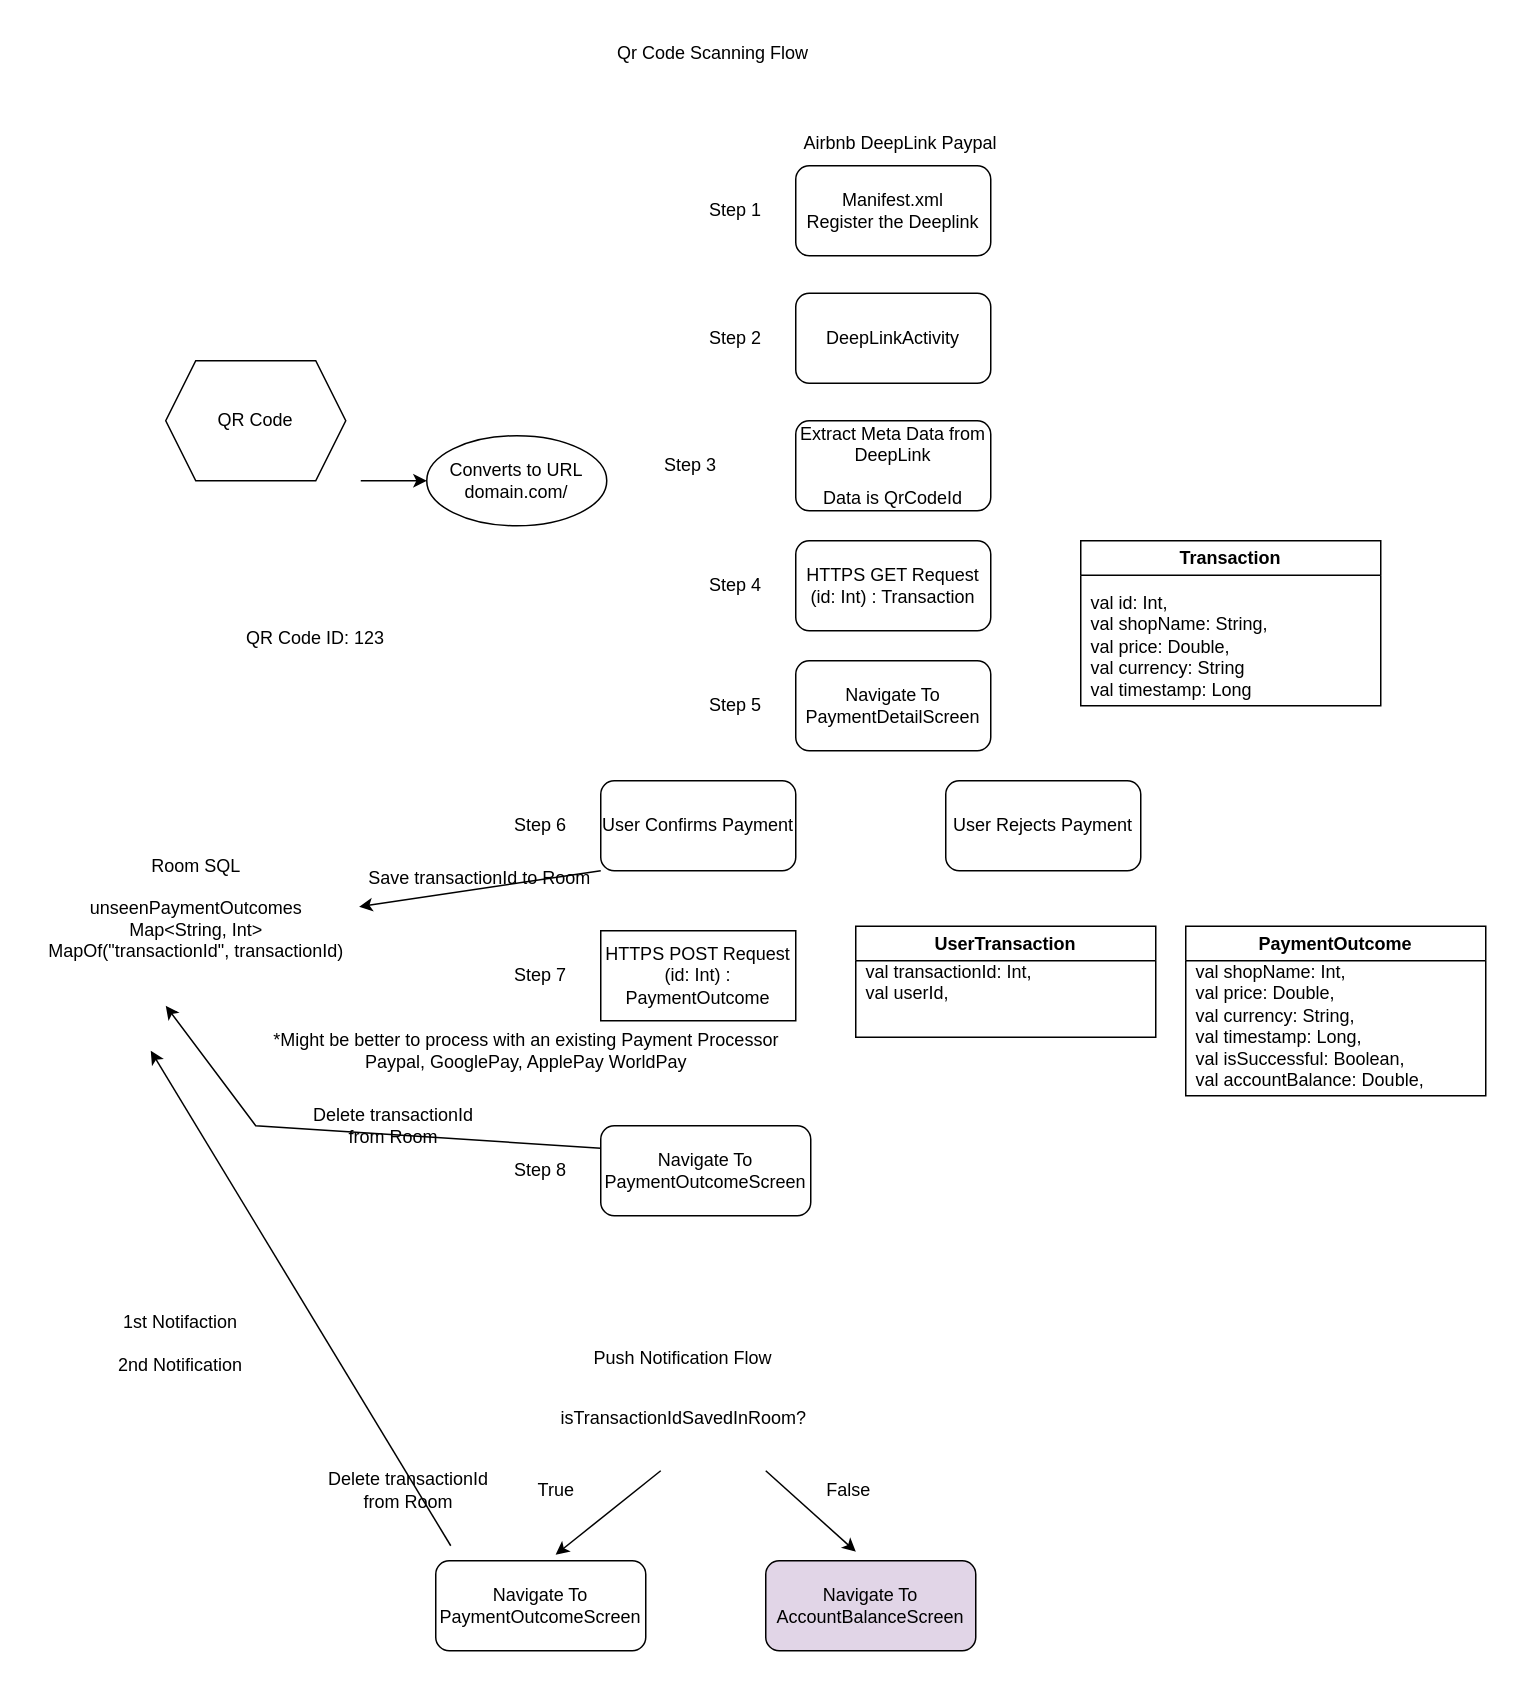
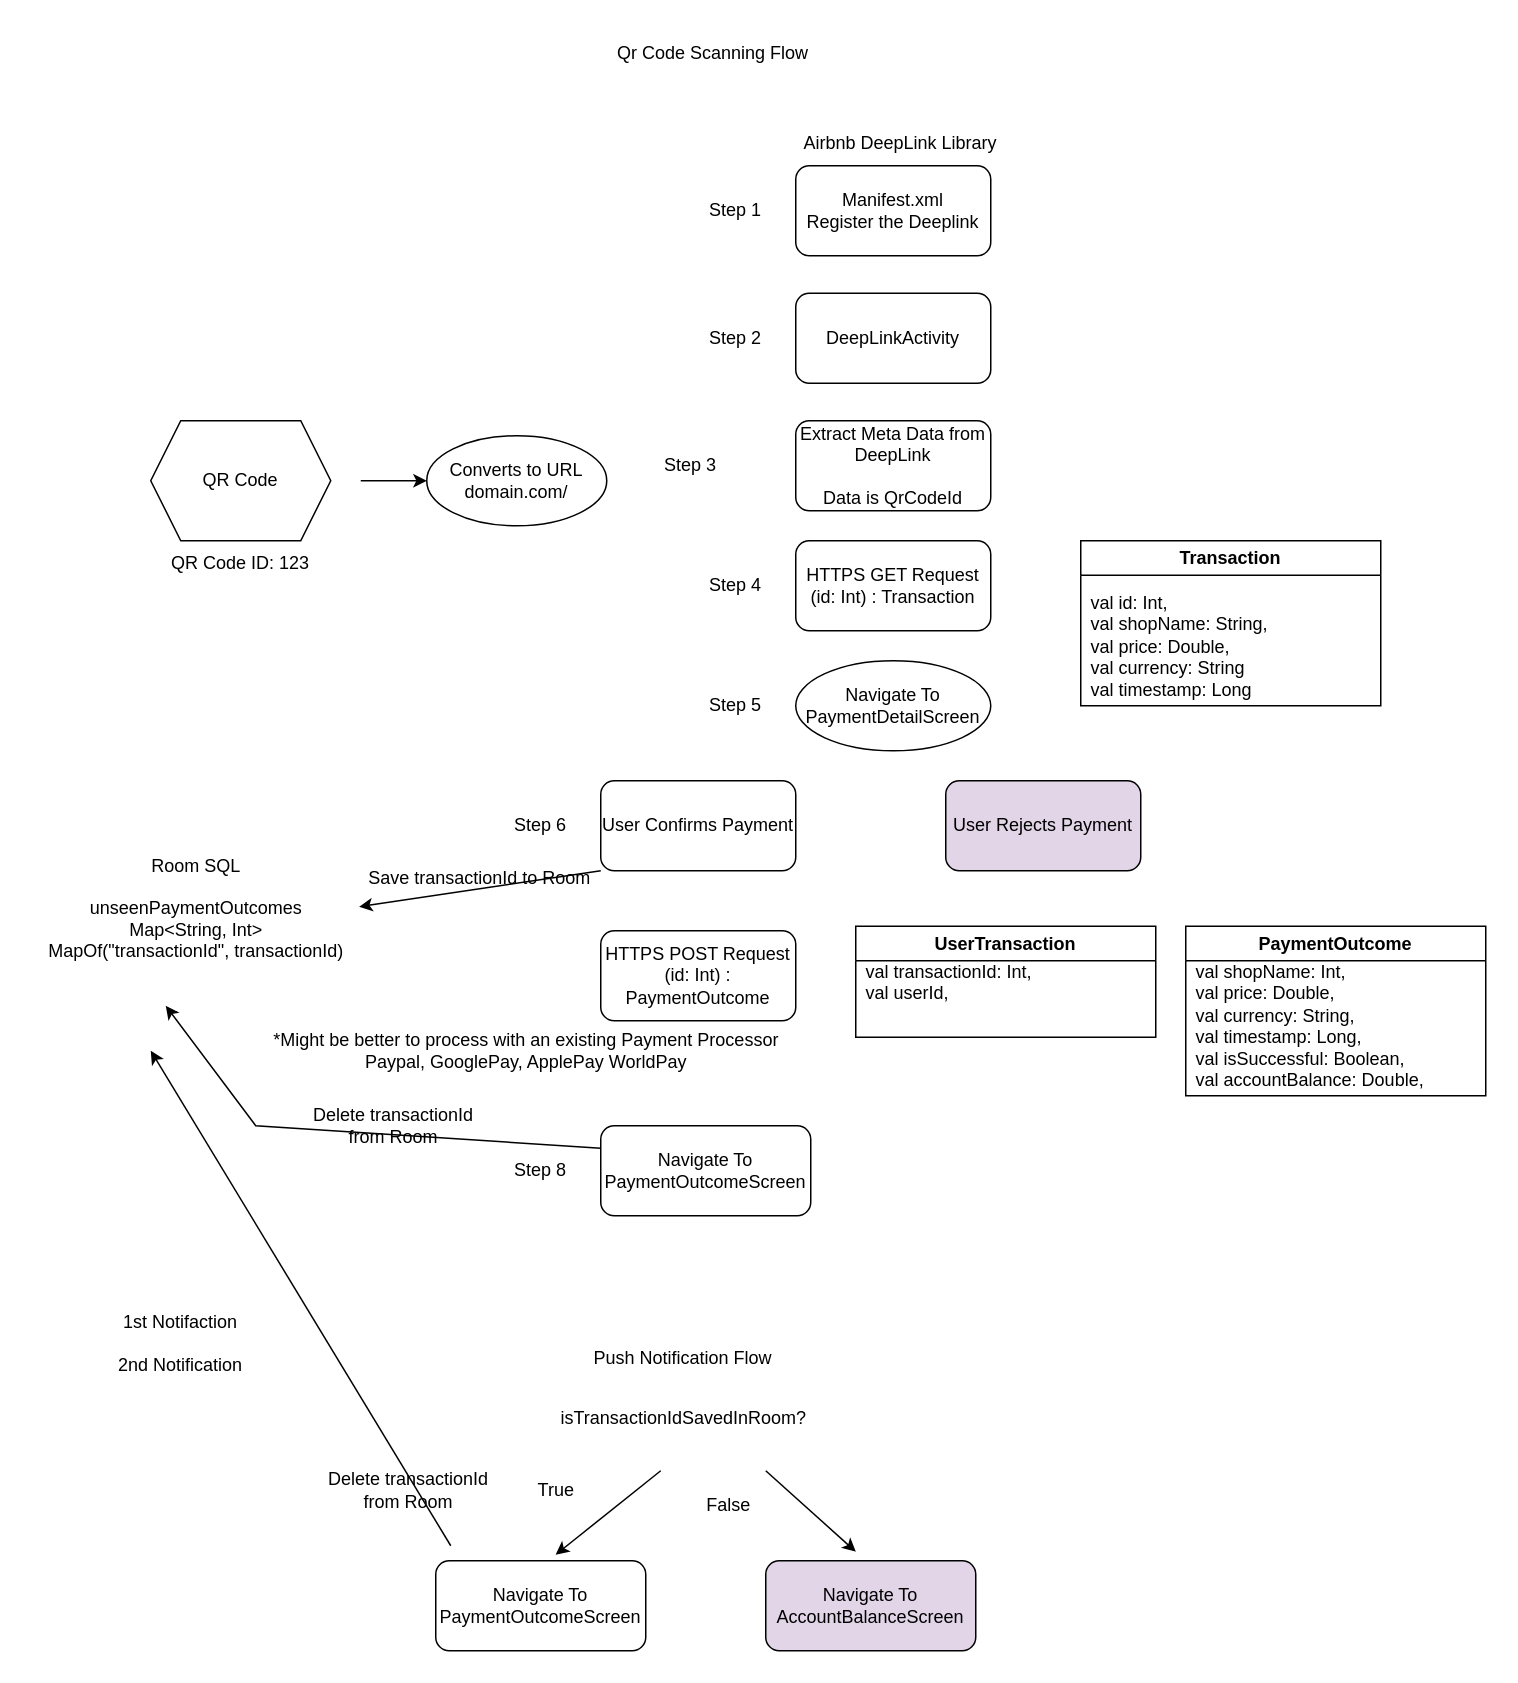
node "Airbnb DeepLink Paypal": label "Airbnb DeepLink Paypal" -> "Airbnb DeepLink Library"
node "QR Code": moved (256, 421) -> (241, 481)
node "QR Code ID: 123": moved (316, 638) -> (241, 563)
node "Navigate To PaymentDetailScreen": shape rounded rectangle -> ellipse
node "User Rejects Payment": fillcolor #ffffff -> #e1d5e7
node "Step 7": removed
node "HTTPS POST Request (id: Int) : PaymentOutcome": shape rectangle -> rounded rectangle
node "False": moved (848, 1490) -> (728, 1505)
